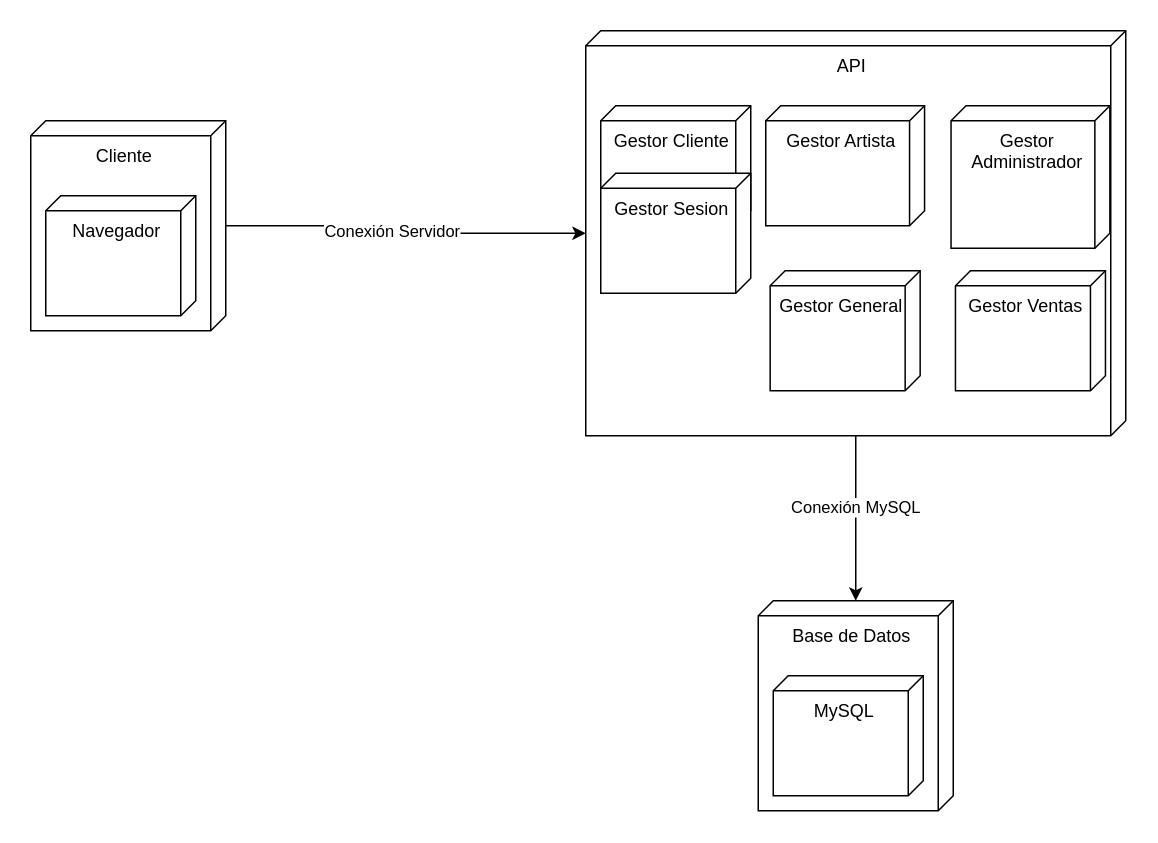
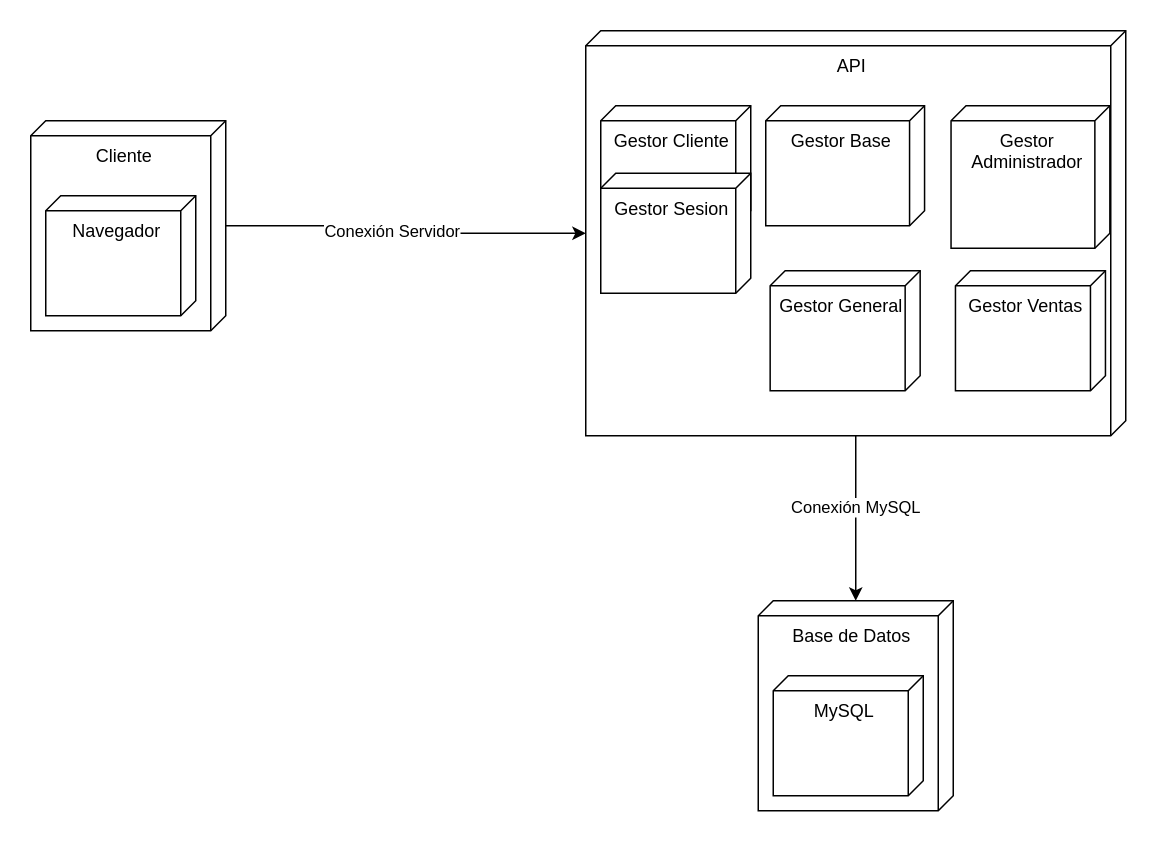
node "Gestor Artista": label "Gestor Artista" -> "Gestor Base"
